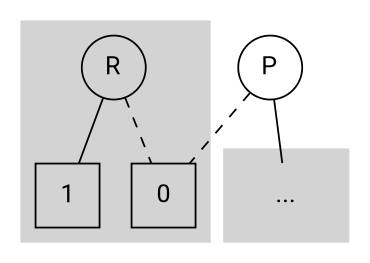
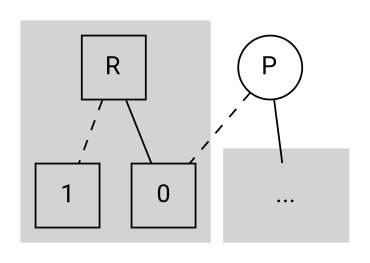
node "R": shape circle -> square
edge "R" -- "0": style dashed -> solid
edge "R" -- "1": style solid -> dashed
